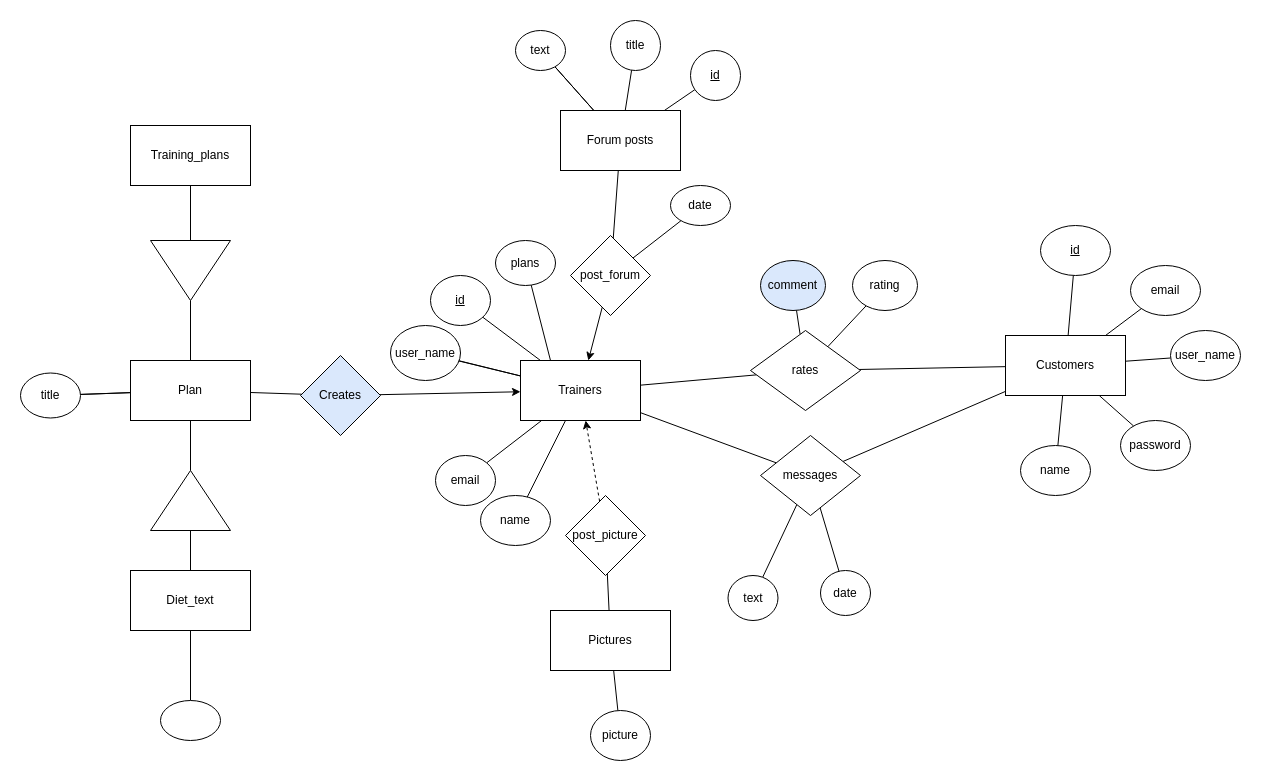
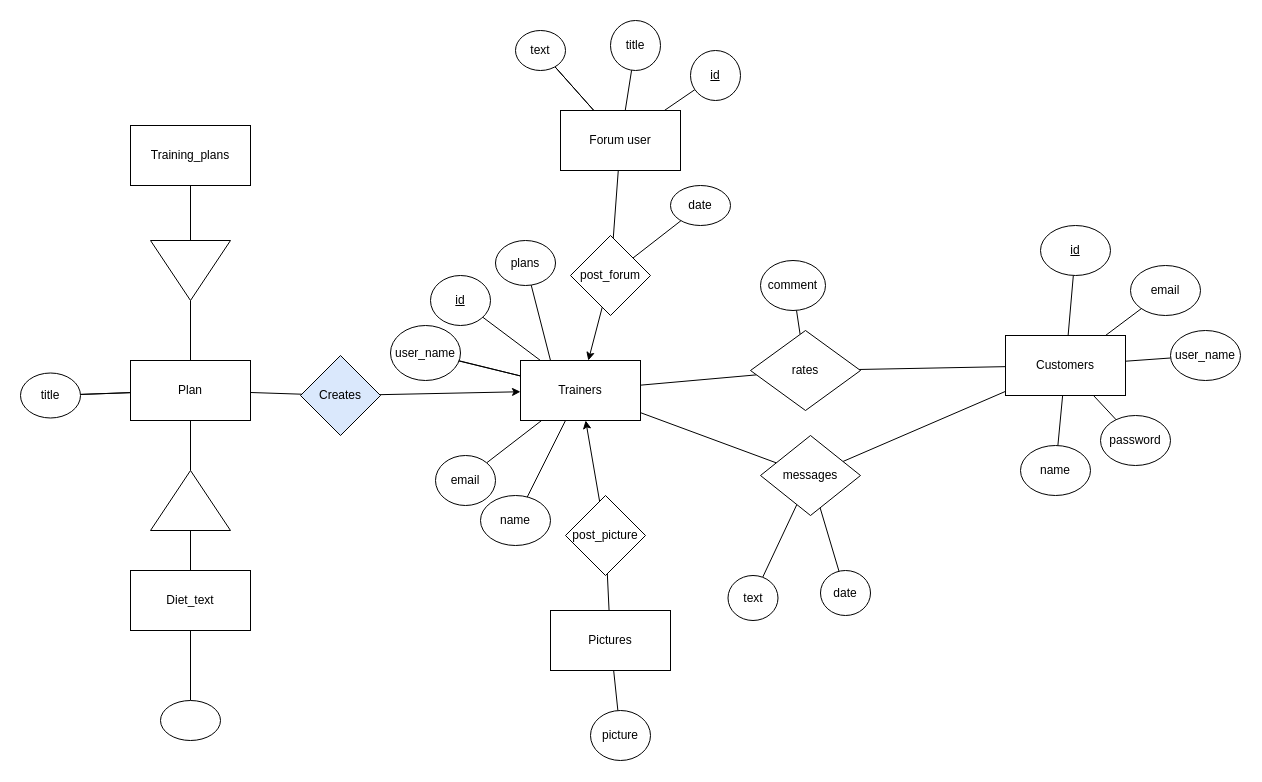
node "Forum posts": label "Forum posts" -> "Forum user"
node "comment": fillcolor #dae8fc -> #ffffff
node "rating": removed
edge "rating" -- "rates": removed
node "password": moved (1156, 446) -> (1136, 441)
edge "post_picture" -> "Trainers": style dashed -> solid
